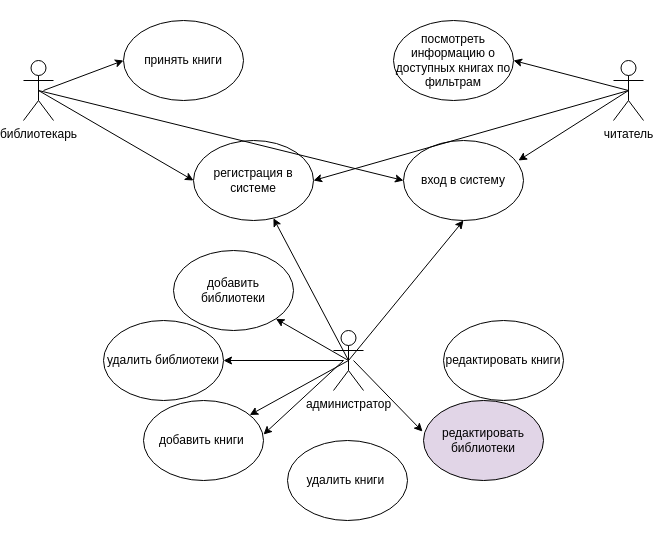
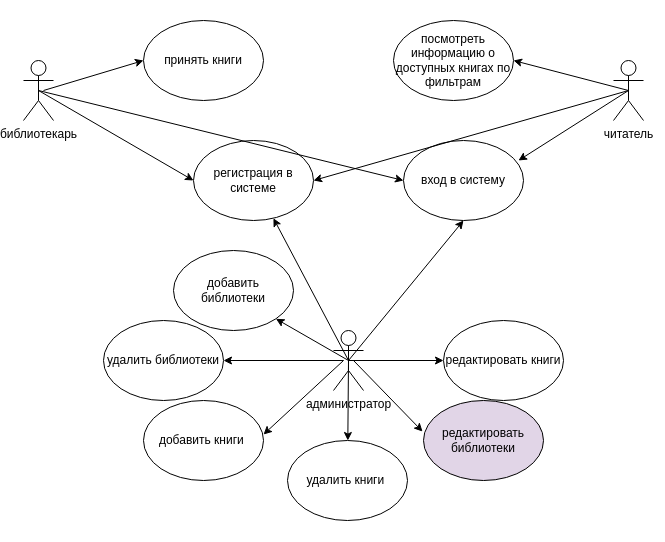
node "принять книги": moved (184, 61) -> (204, 61)
edge "администратор" -> "редактировать книги": added
edge "администратор" -> "добавить книги": now "администратор" -> "удалить книги"
